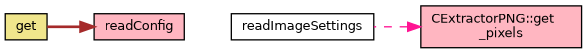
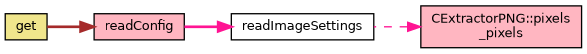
edge "readConfig" -> "readImageSettings": added
node "CExtractorPNG::get _pixels": label "CExtractorPNG::get _pixels" -> "CExtractorPNG::pixels _pixels"
